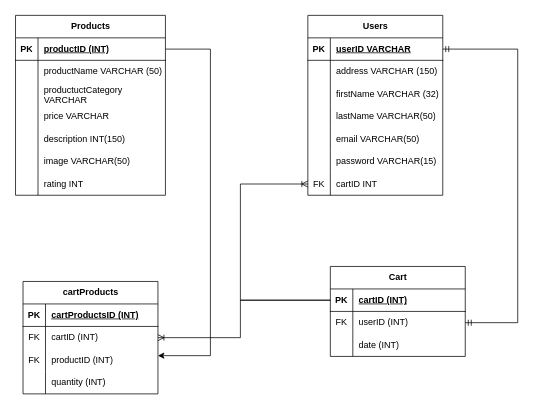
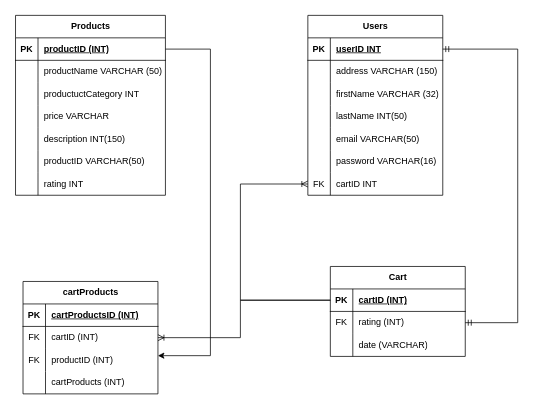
node "userID VARCHAR": label "userID VARCHAR" -> "userID INT"
node "productuctCategory VARCHAR": label "productuctCategory VARCHAR" -> "productuctCategory INT"
node "lastName VARCHAR(50)": label "lastName VARCHAR(50)" -> "lastName INT(50)"
node "image VARCHAR(50)": label "image VARCHAR(50)" -> "productID VARCHAR(50)"
node "password VARCHAR(15)": label "password VARCHAR(15)" -> "password VARCHAR(16)"
node "userID (INT)": label "userID (INT)" -> "rating (INT)"
node "date (INT)": label "date (INT)" -> "date (VARCHAR)"
node "quantity (INT)": label "quantity (INT)" -> "cartProducts (INT)"
